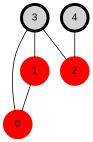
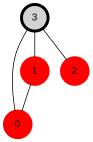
node "4": removed
